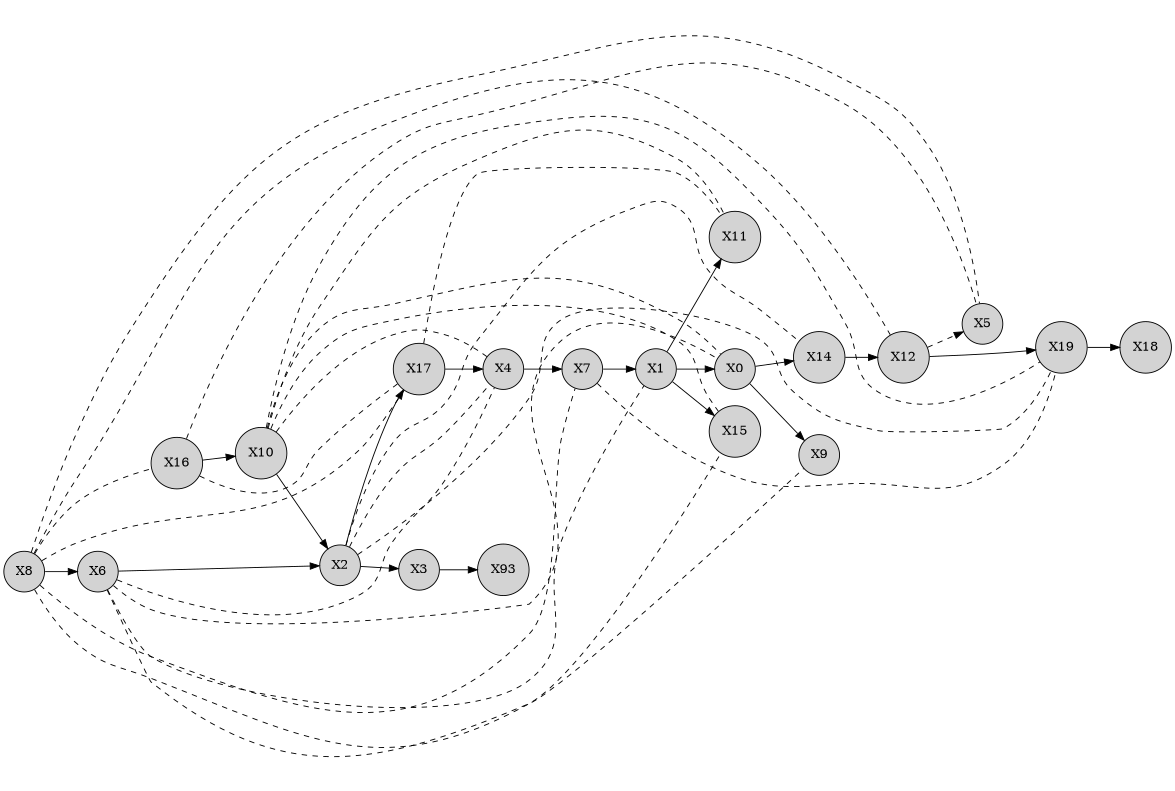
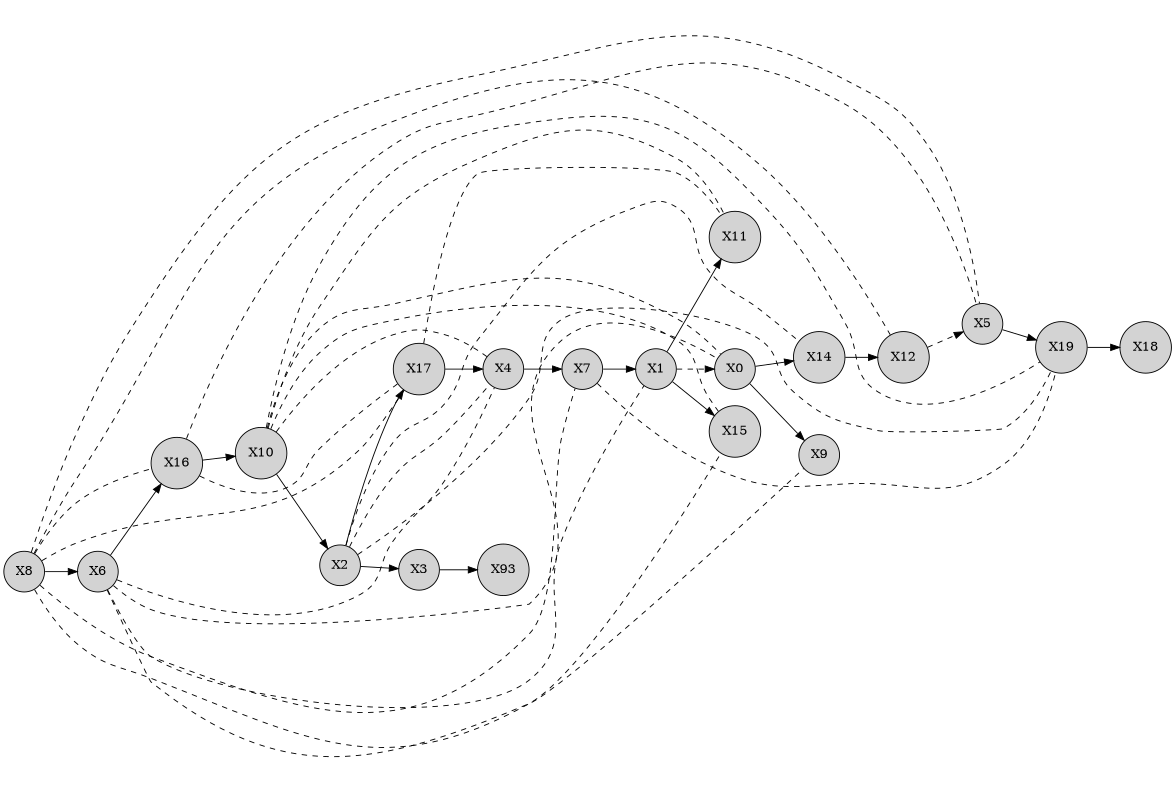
edge "X12" -> "X19": now "X5" -> "X19"
edge "X1" -> "X0": style solid -> dashed
edge "X6" -> "X2": now "X6" -> "X16"
